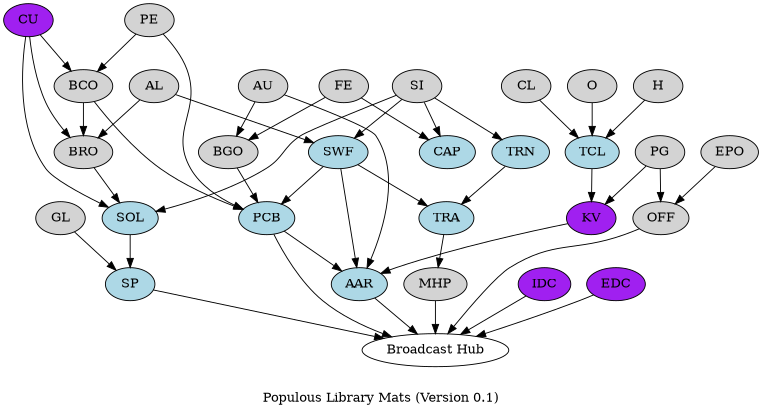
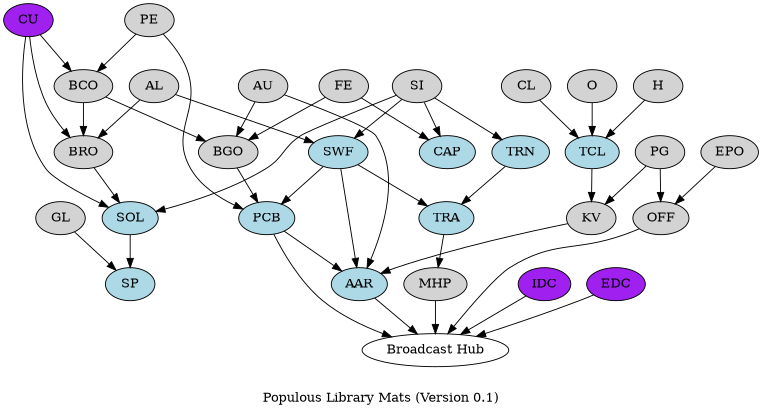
edge "BCO" -> "PCB": now "BCO" -> "BGO"
node "KV": fillcolor purple -> lightgray
edge "SP" -> "Broadcast Hub": removed
